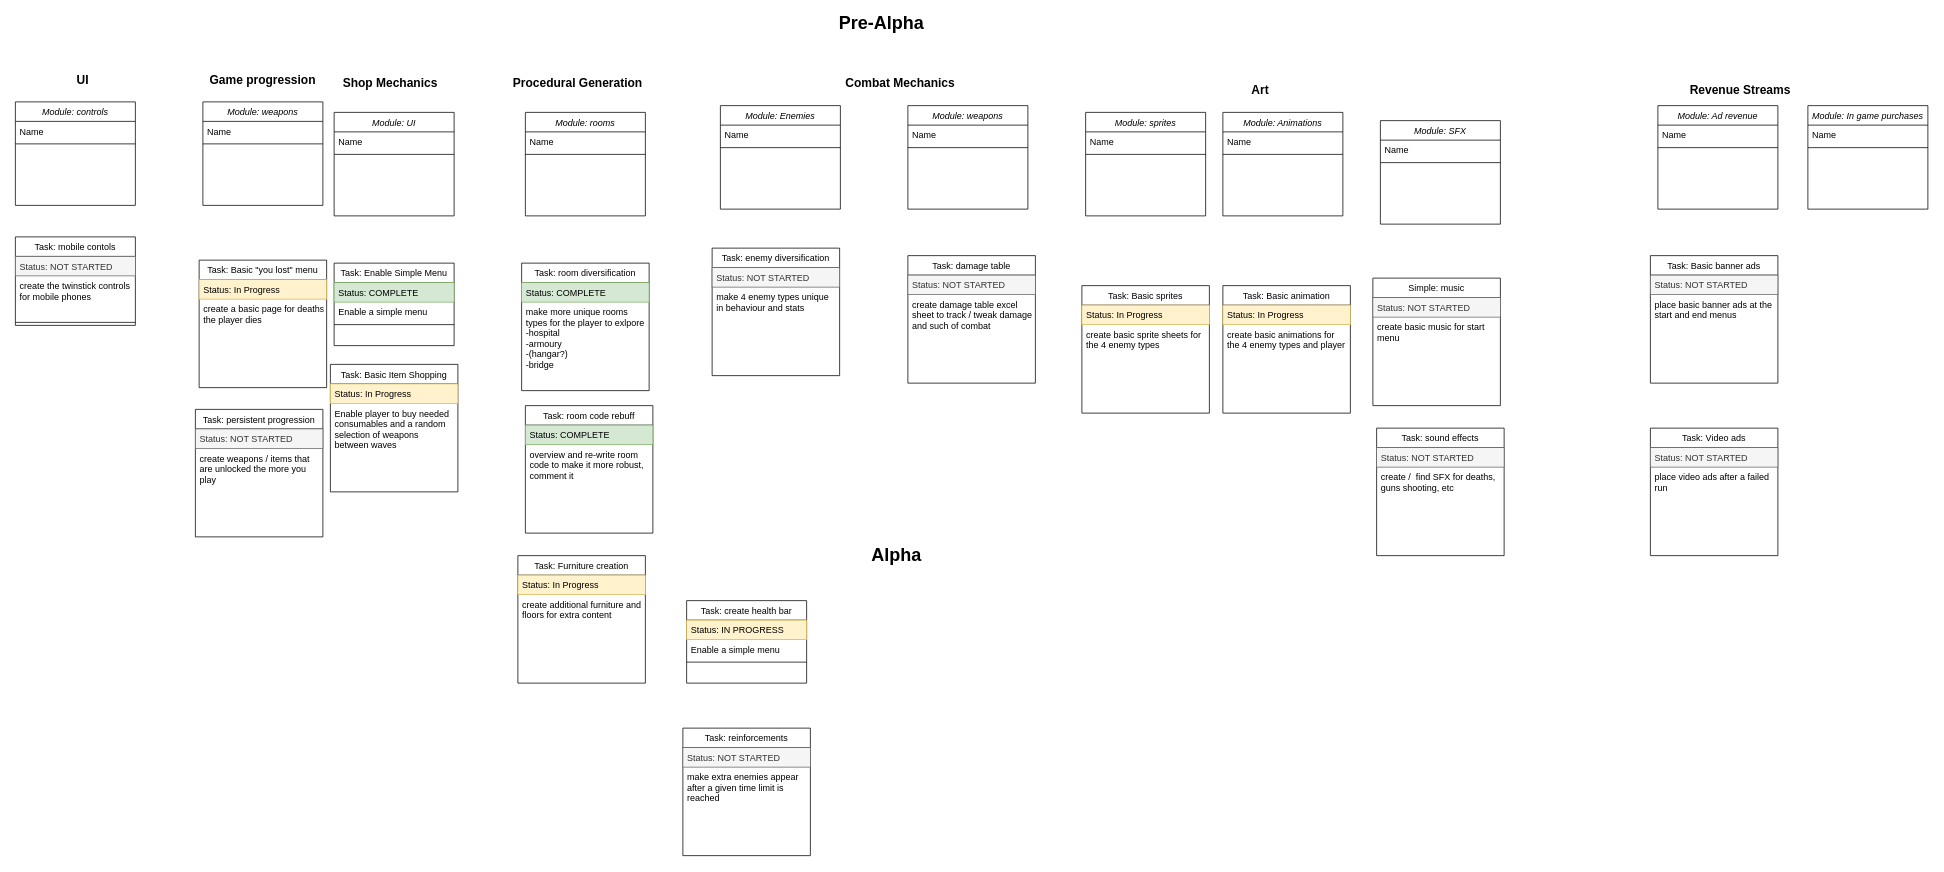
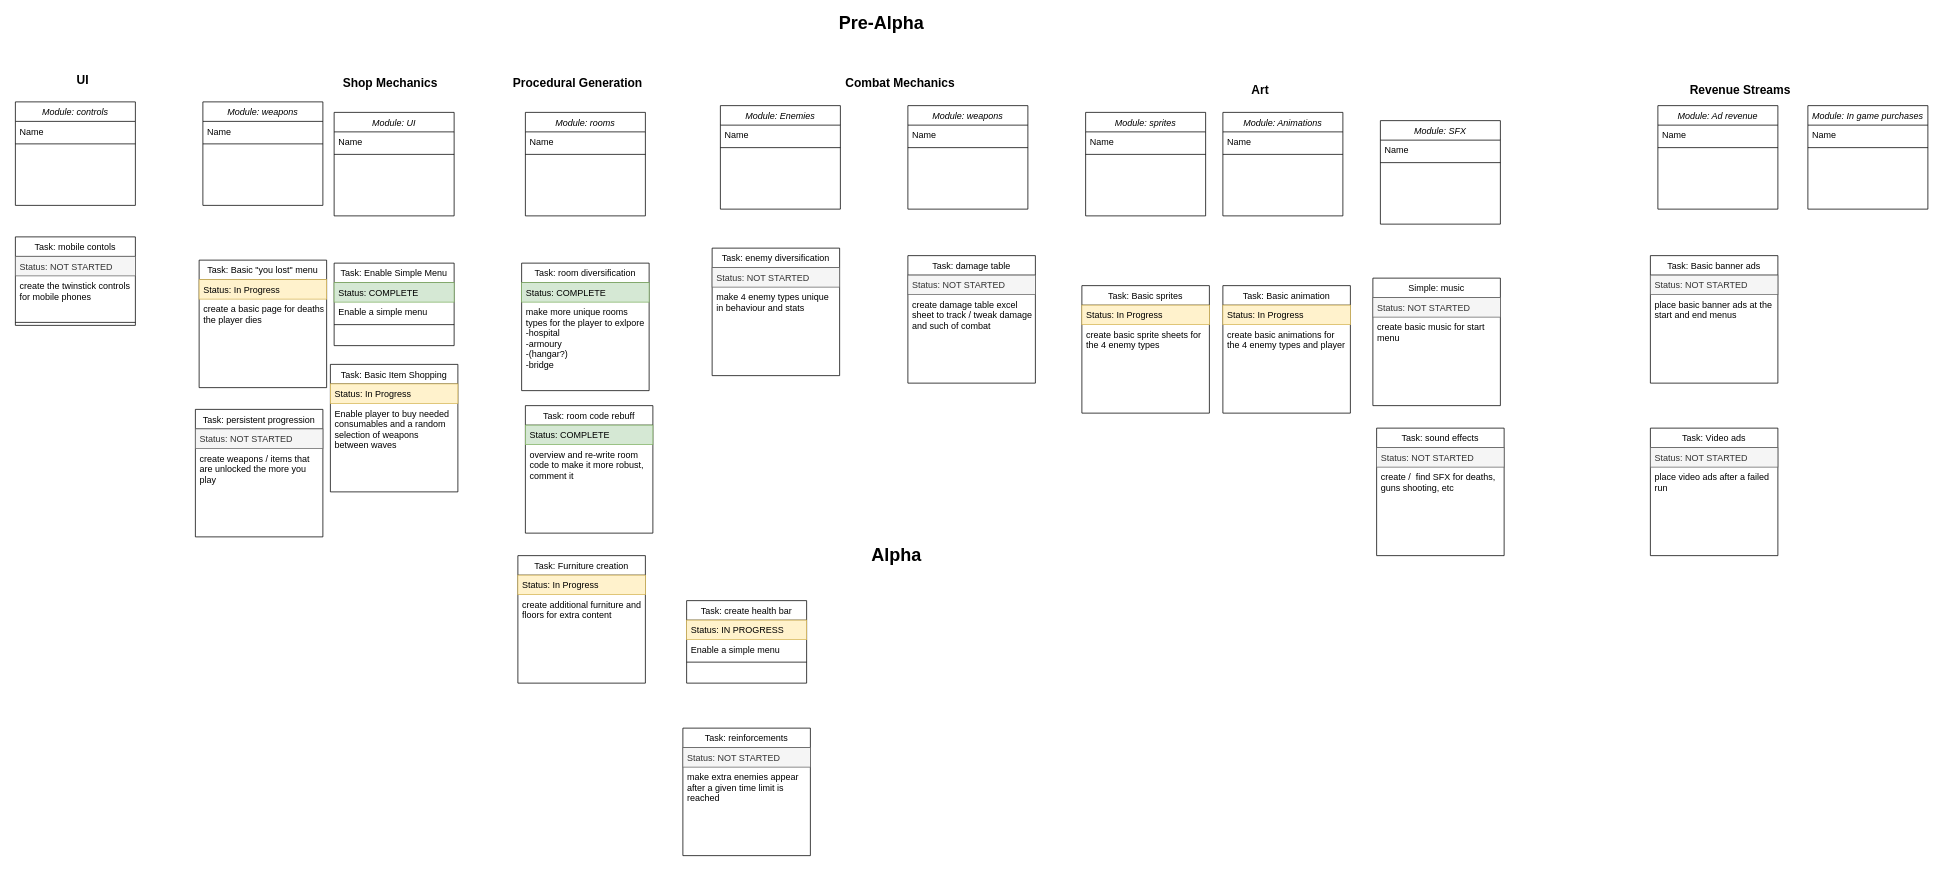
node "Game progression": removed
